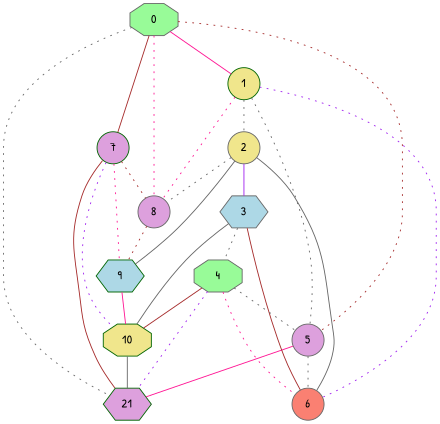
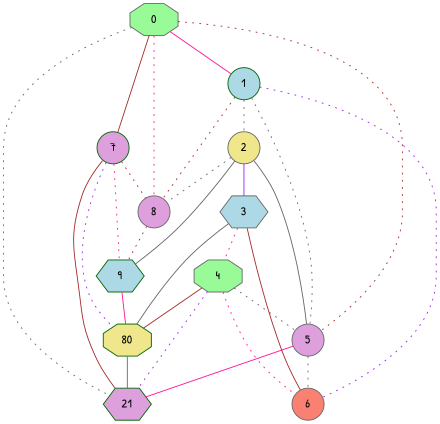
node "1": fillcolor khaki -> lightblue
edge "1" -- "8": color deeppink -> brown
edge "3" -- "4": color gray40 -> deeppink
edge "2" -- "6": now "2" -- "5"
node "10": label "10" -> "80"
